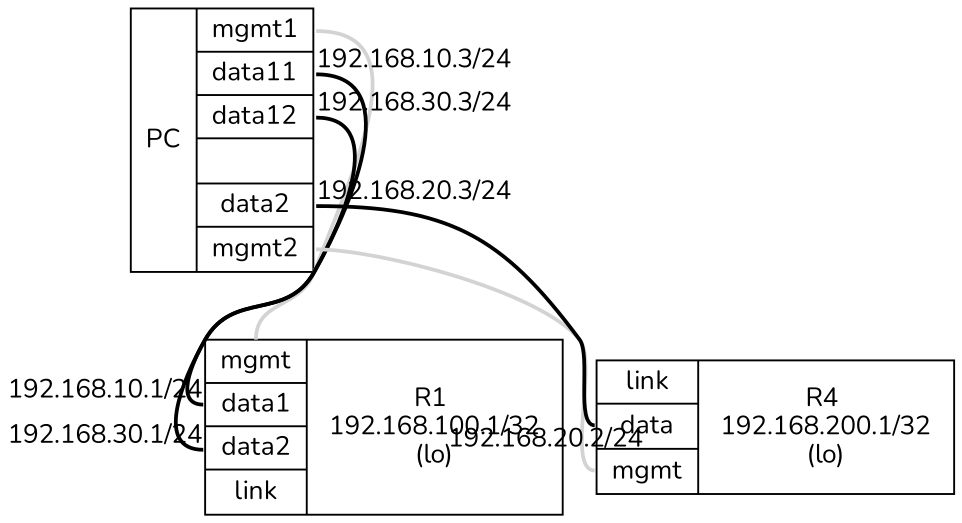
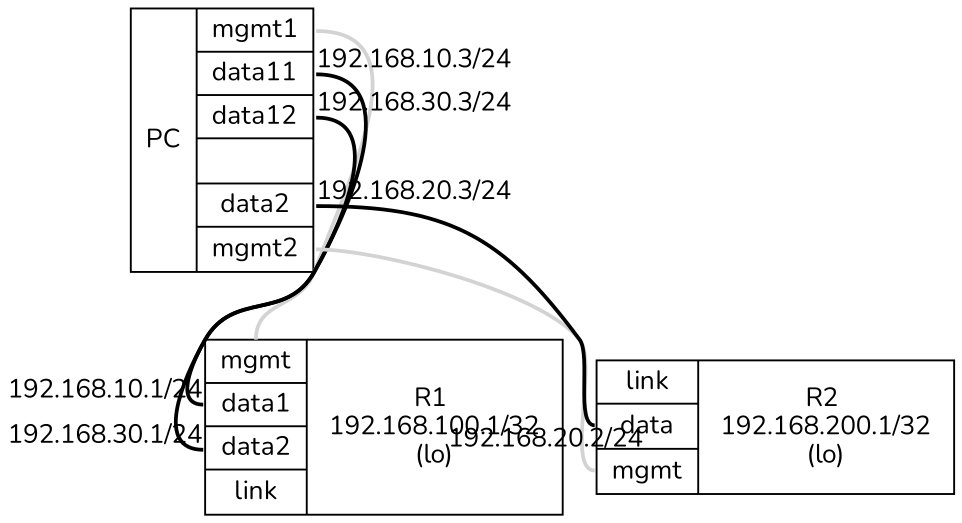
node "link": text "R4" -> "R2"
